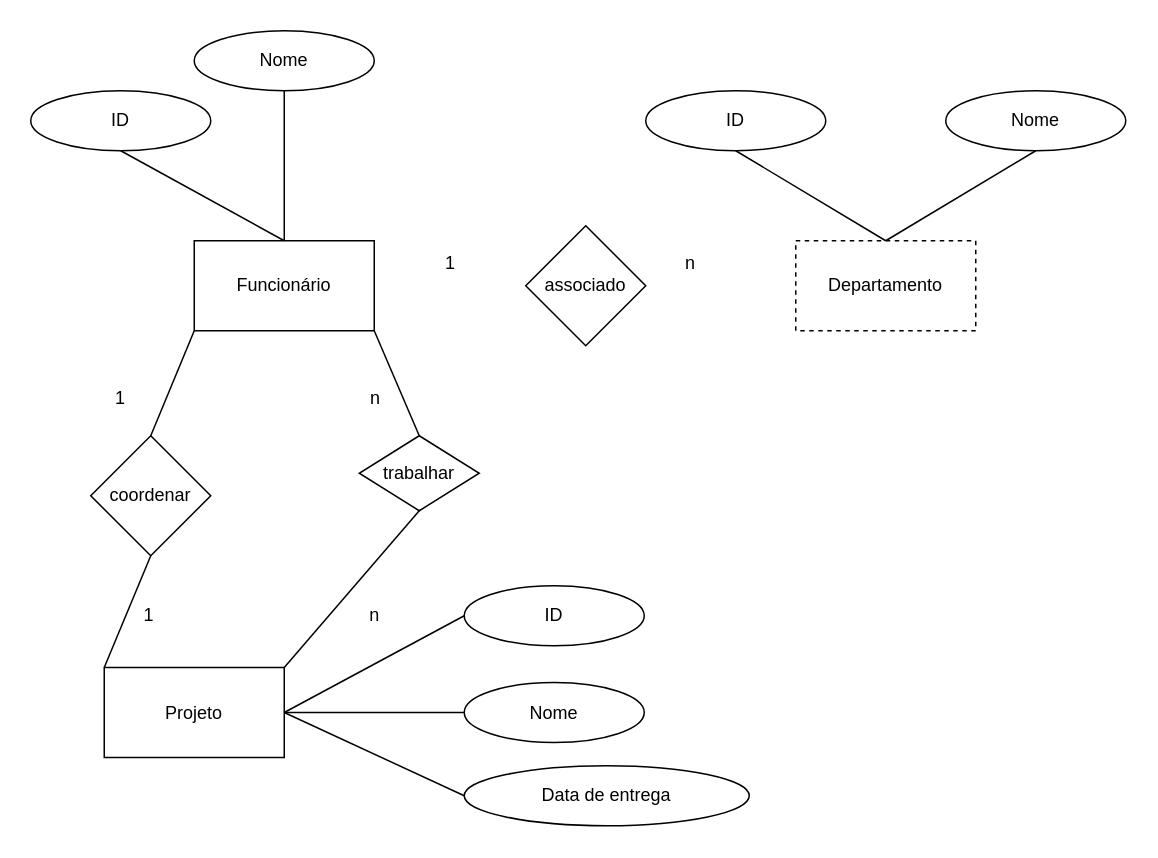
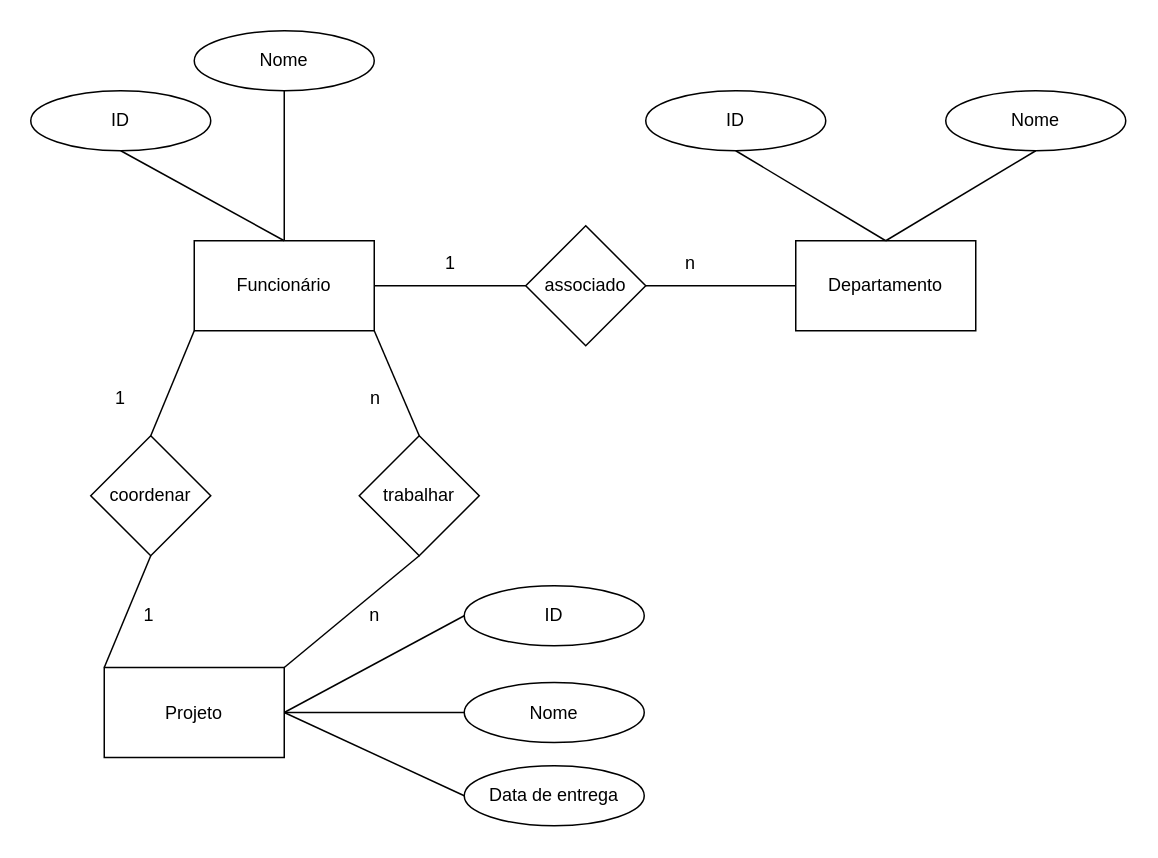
edge "Funcionário" -- "associado": added
edge "associado" -- "Departamento": added
node "Departamento": style dashed -> solid
node "trabalhar": size 120x75 -> 120x120
node "Data de entrega": size 285x60 -> 180x60
